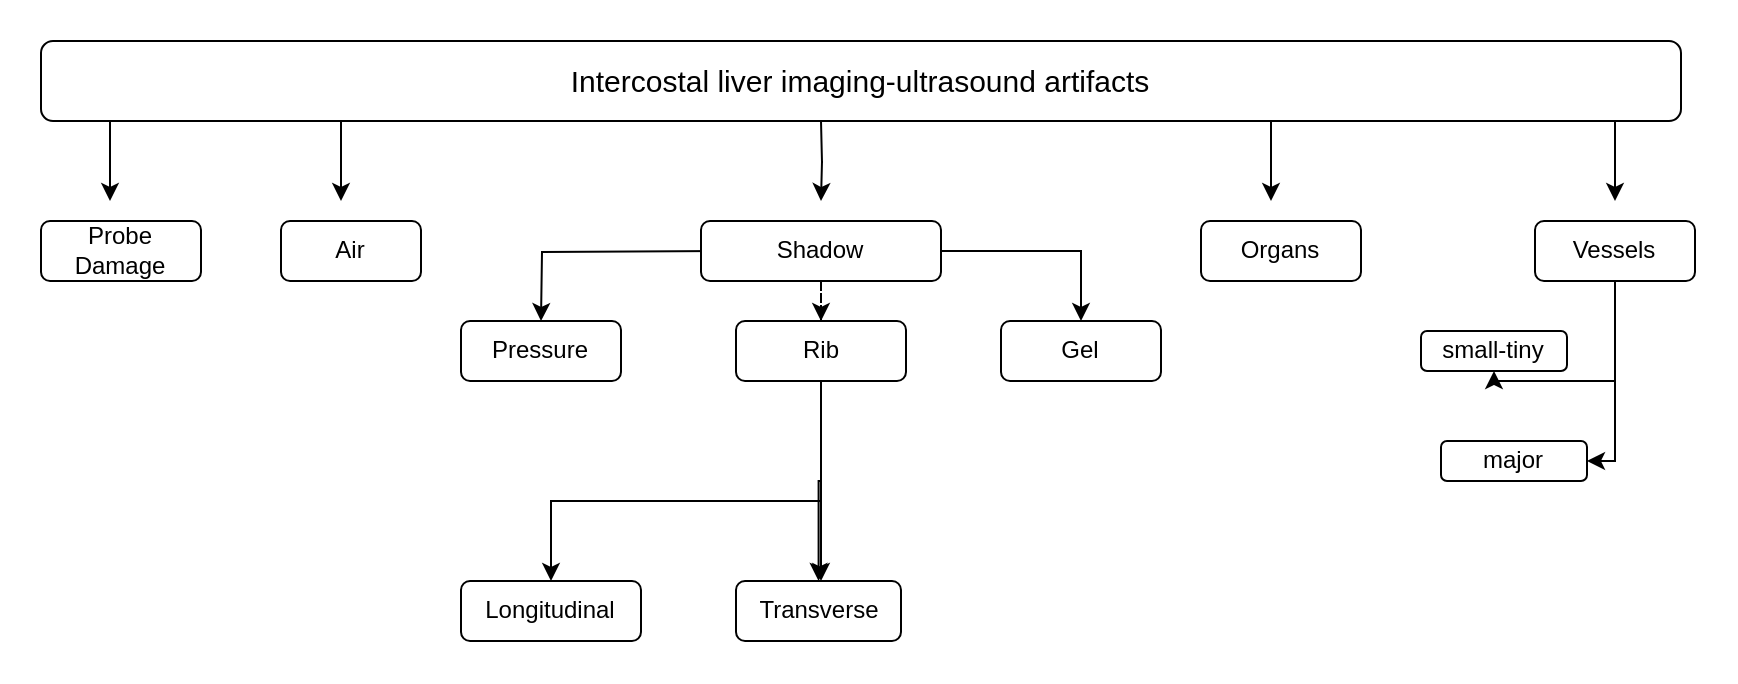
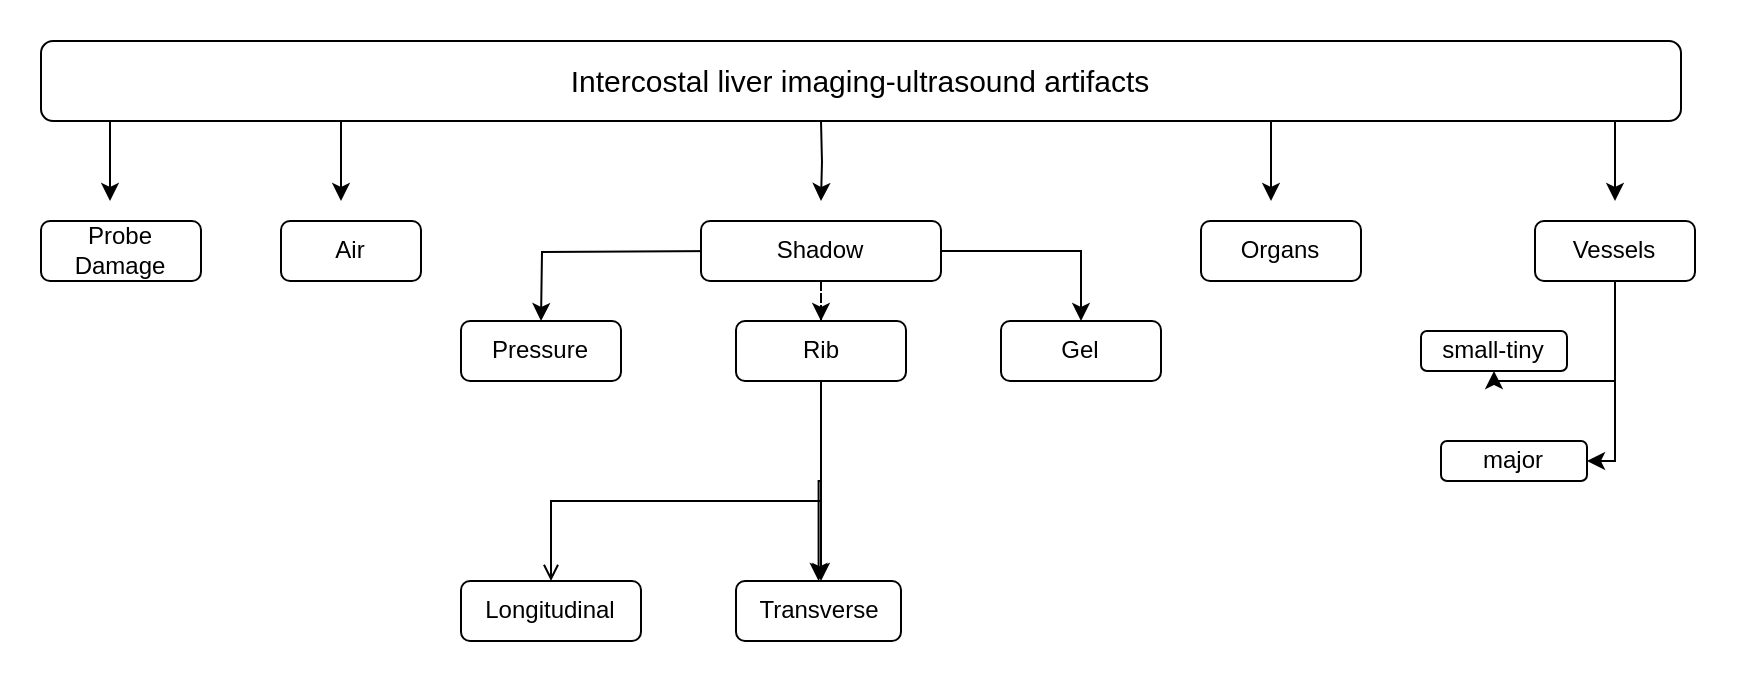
edge "Rib" -> "Longitudinal": arrowhead classic -> open
